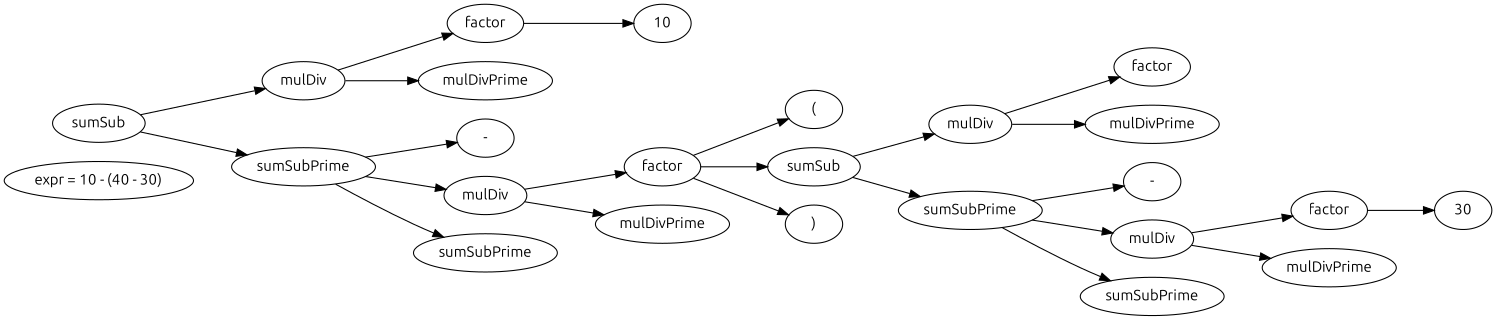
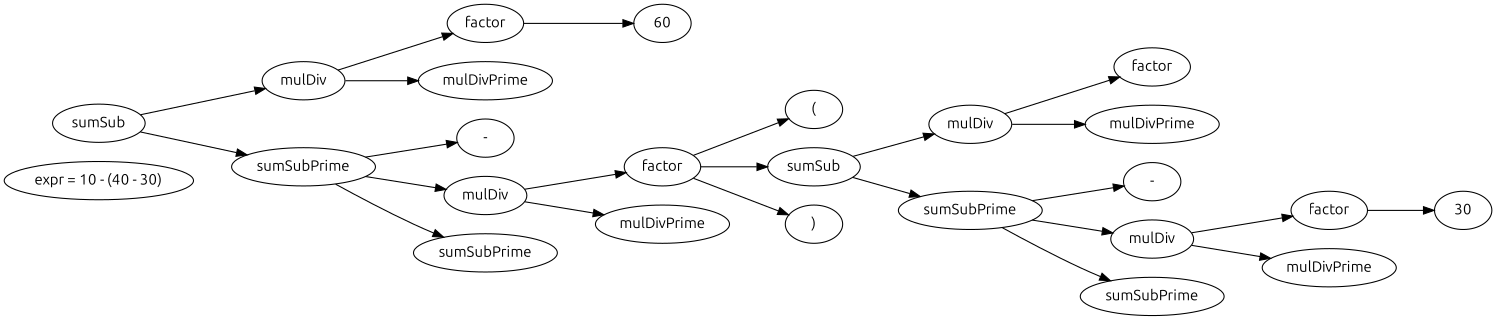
node "10": label "10" -> "60"
